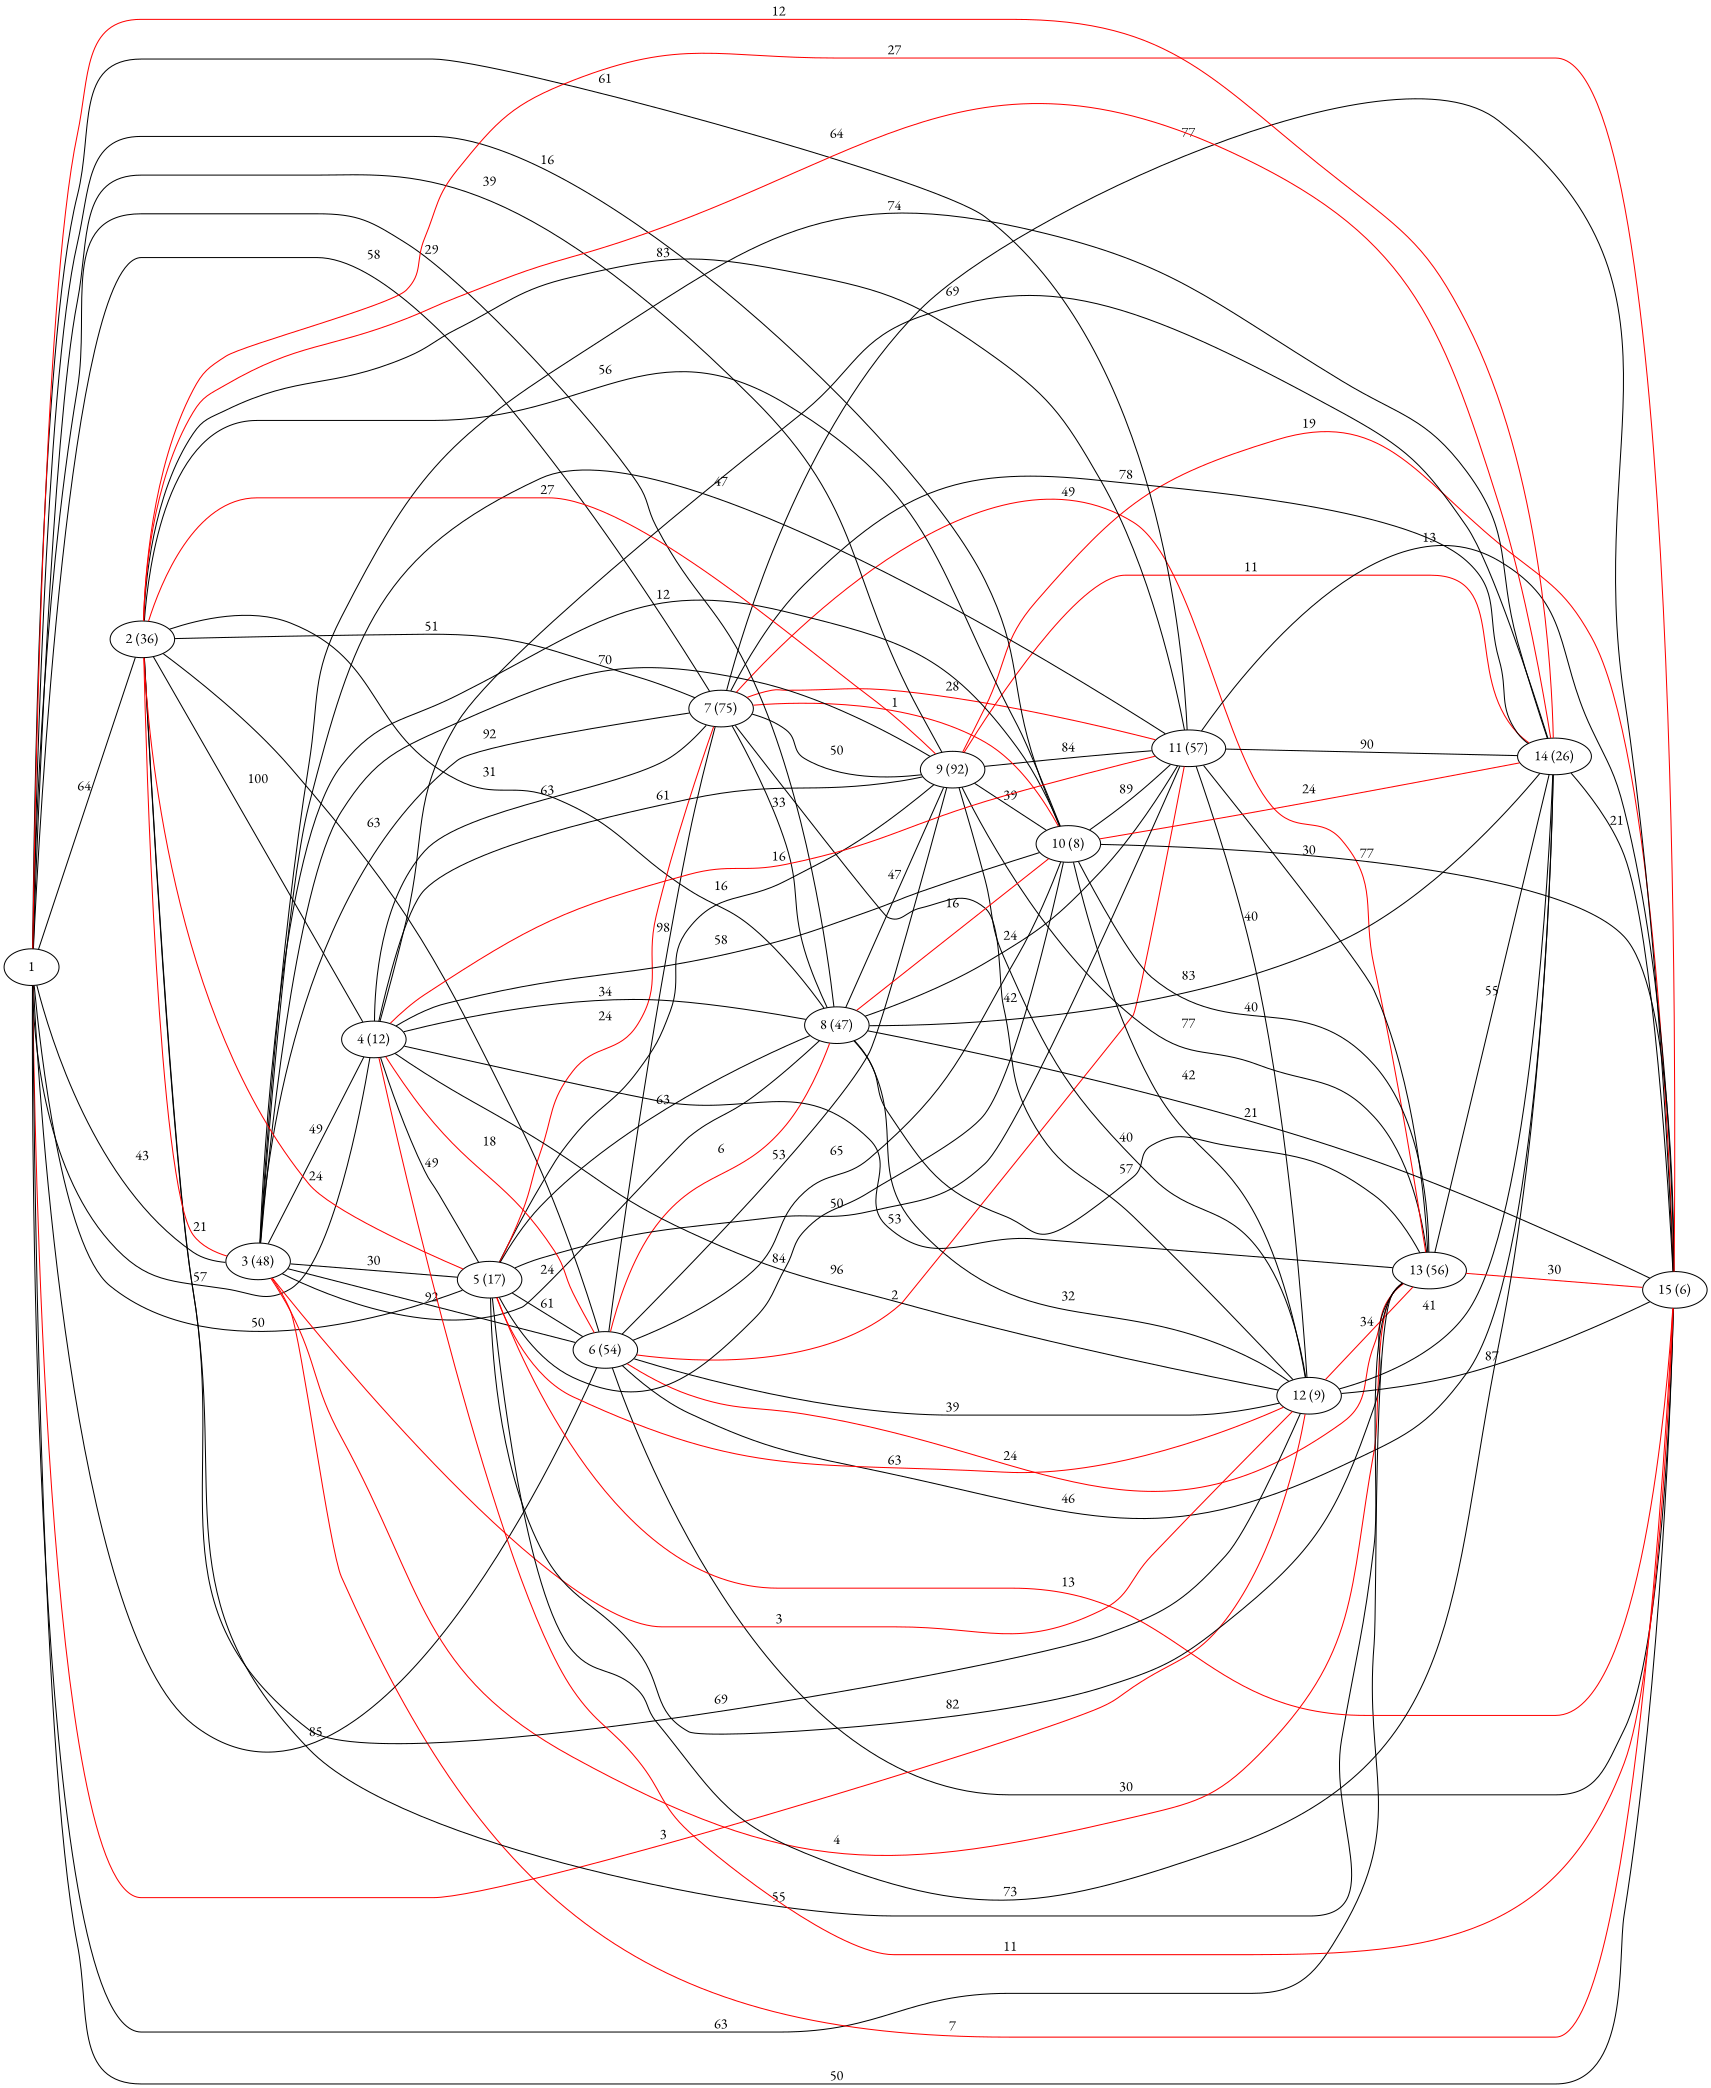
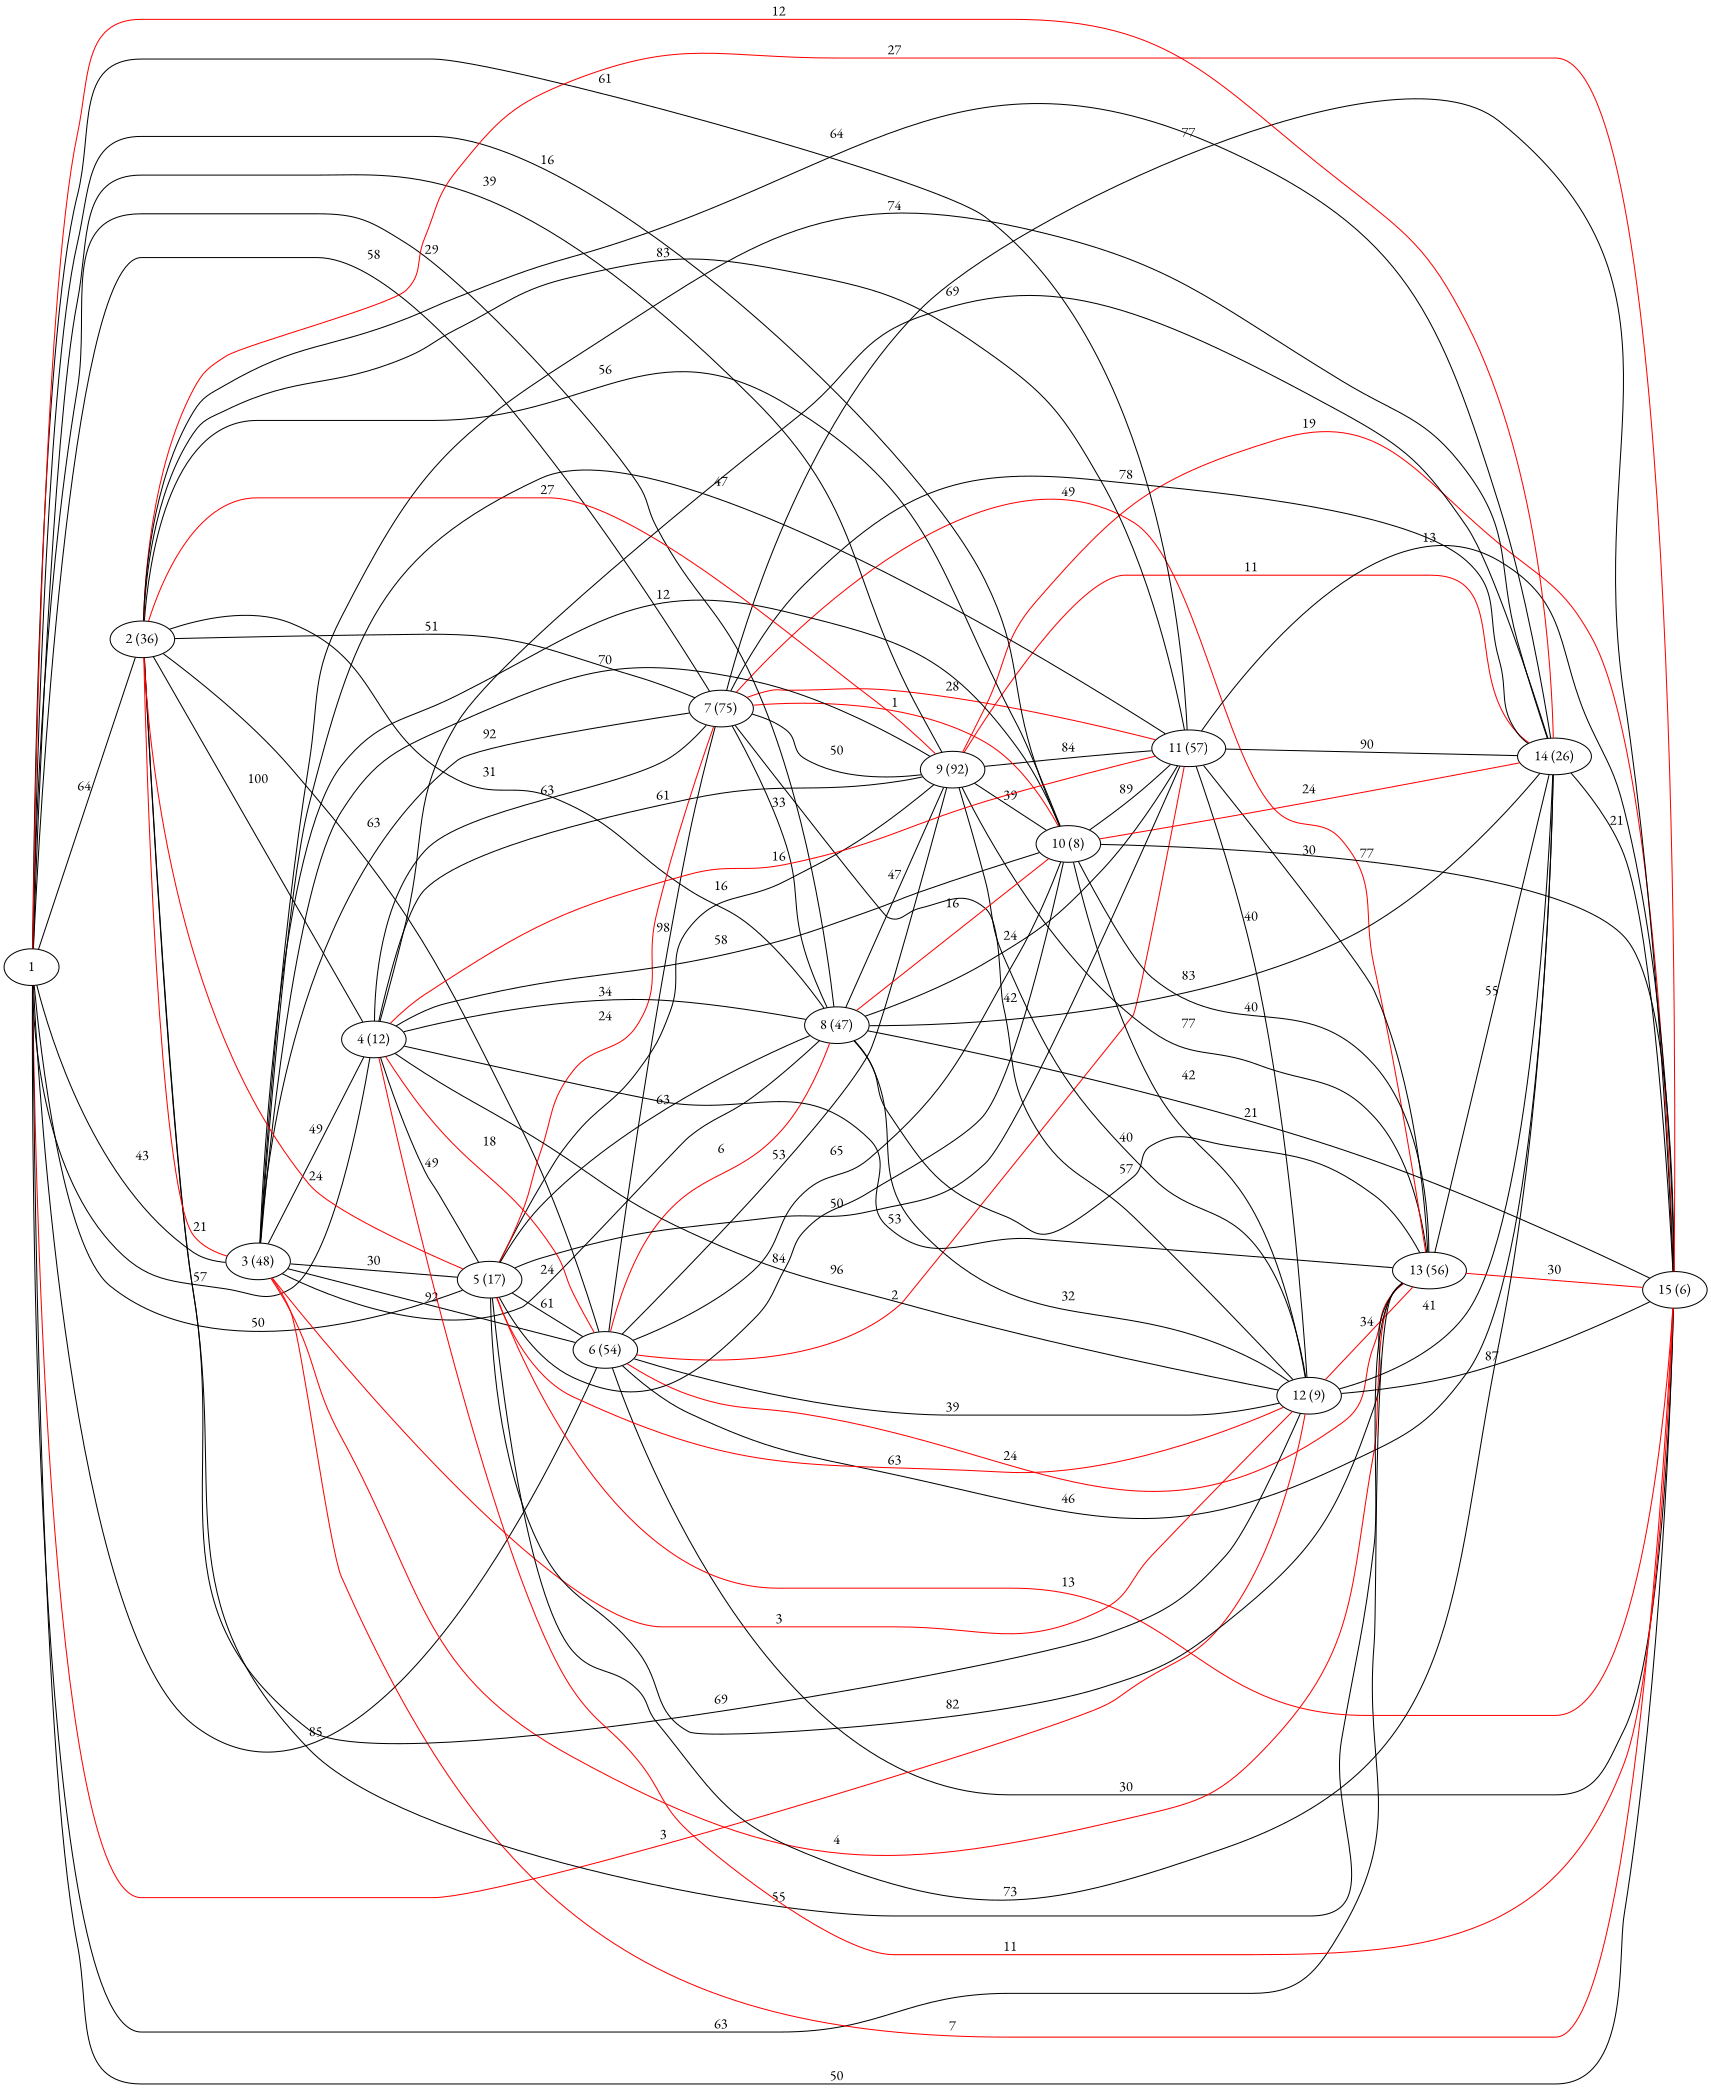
edge "2 (36)" -- "14 (26)": color red -> black
